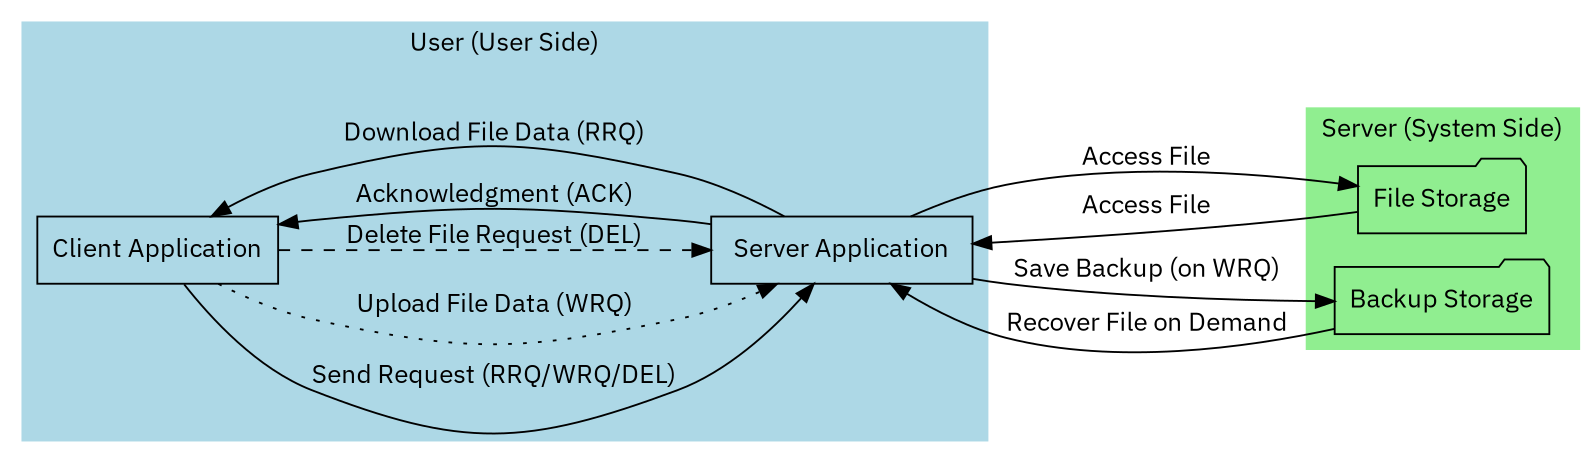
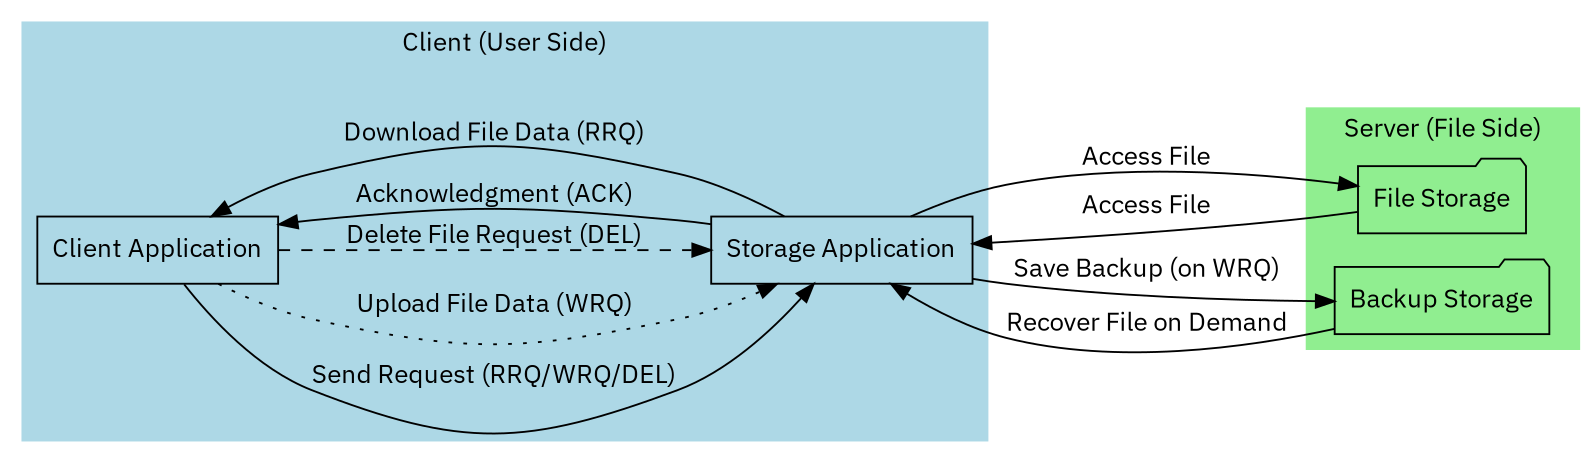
cluster "User (User Side)": label "User (User Side)" -> "Client (User Side)"
cluster "Server (System Side)": label "Server (System Side)" -> "Server (File Side)"
node "Server Application": label "Server Application" -> "Storage Application"
